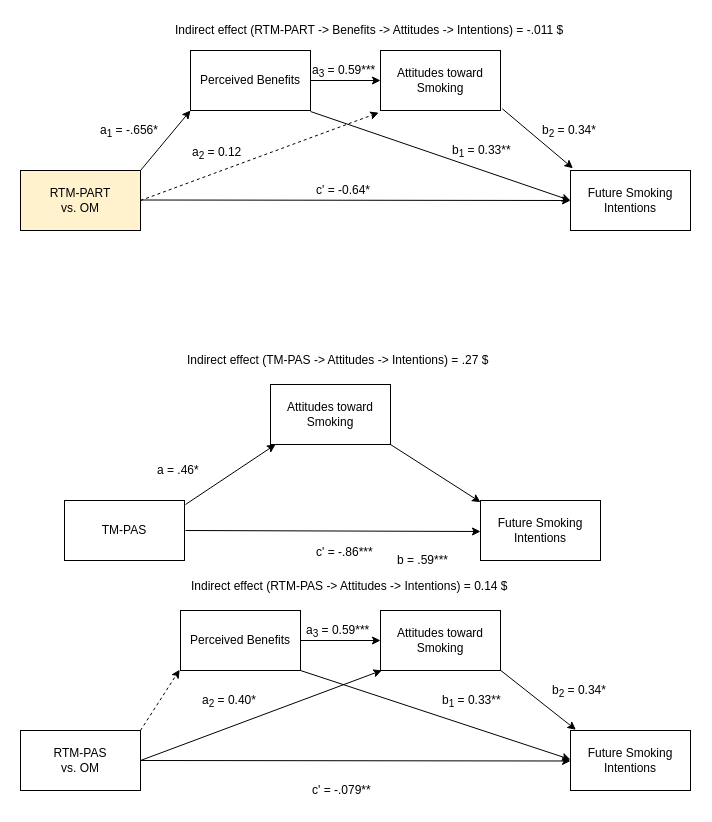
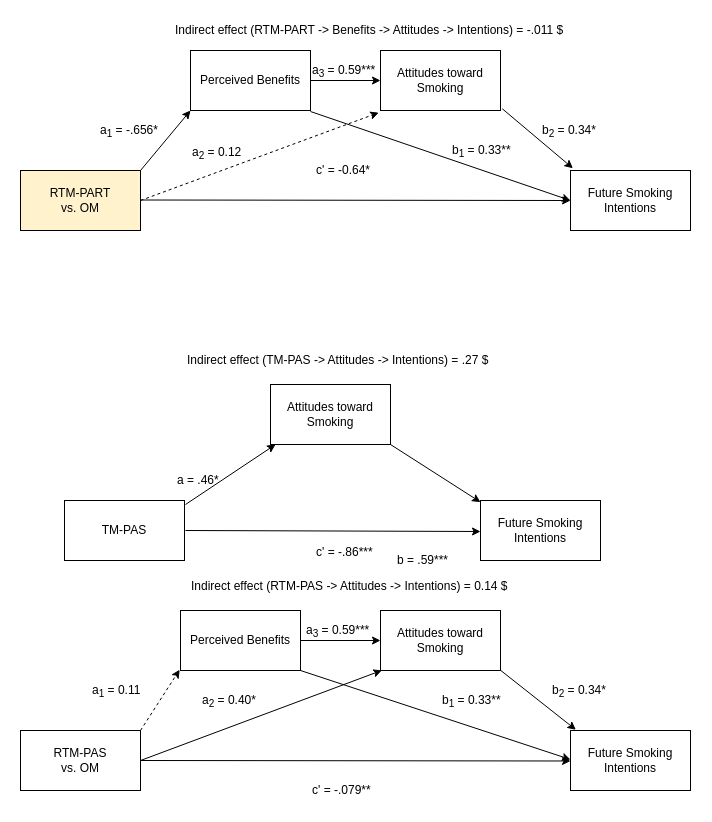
node "c' = -0.64*": moved (350, 191) -> (350, 171)
node "a = .46*": moved (186, 471) -> (206, 481)
node "a1 = 0.11": added
